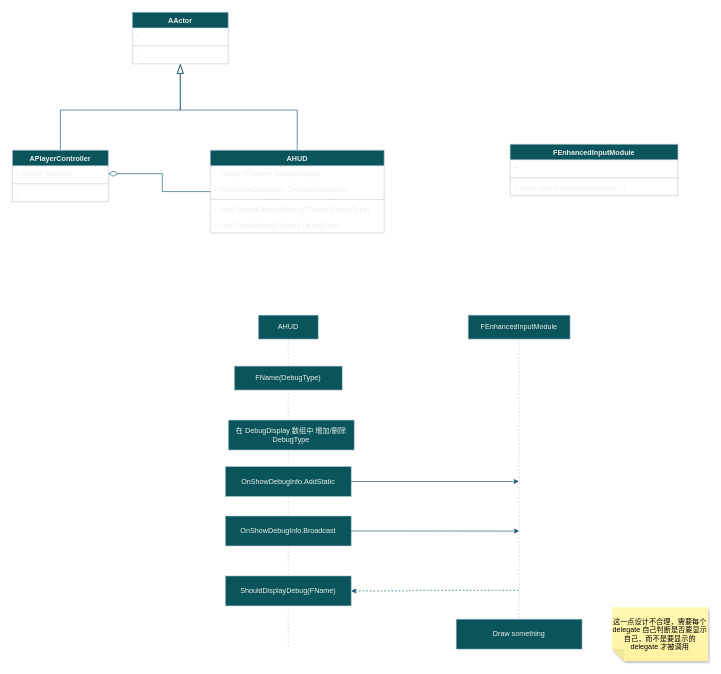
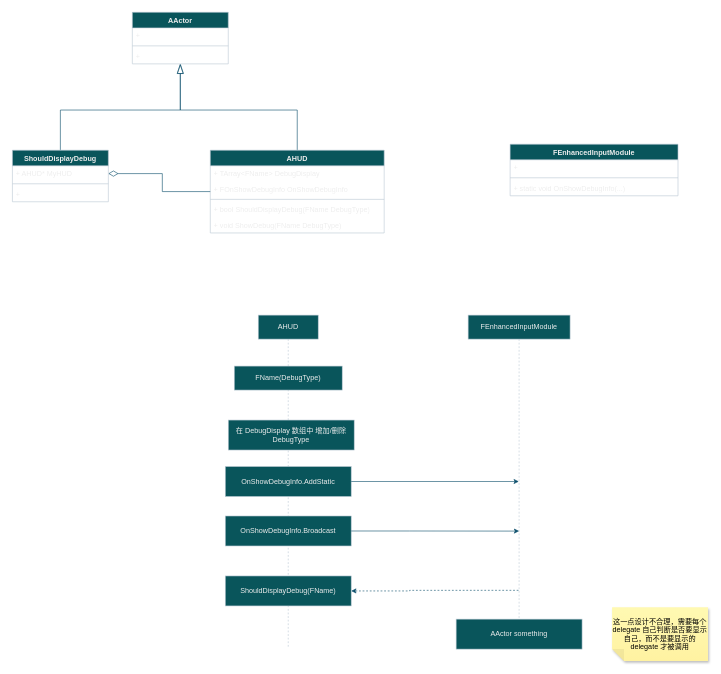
node "APlayerController": label "APlayerController" -> "ShouldDisplayDebug"
node "Draw something": label "Draw something" -> "AActor something"
